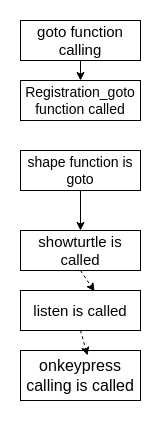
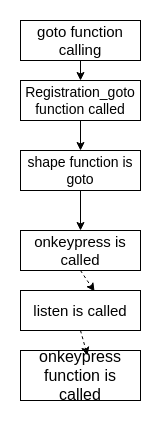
edge "Registration_goto function called" -> "shape function is goto": added
node "showturtle is called": label "showturtle is called" -> "onkeypress is called"
node "onkeypress calling is called": label "onkeypress calling is called" -> "onkeypress function is called"
